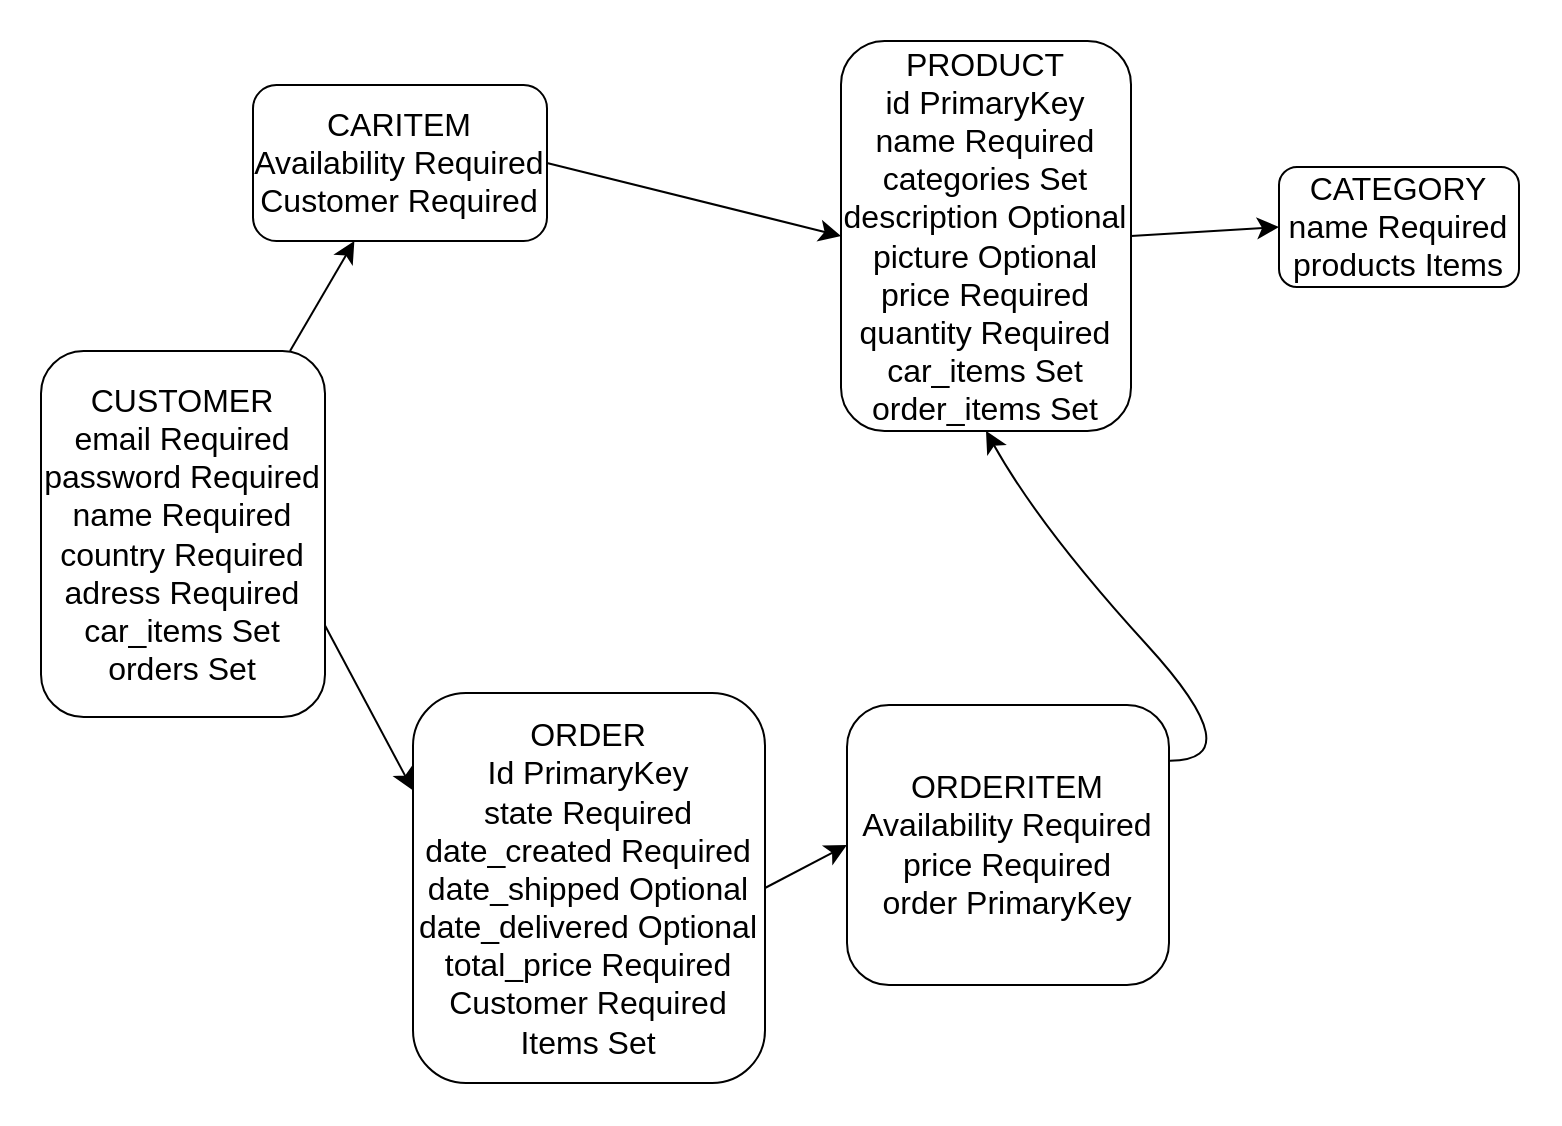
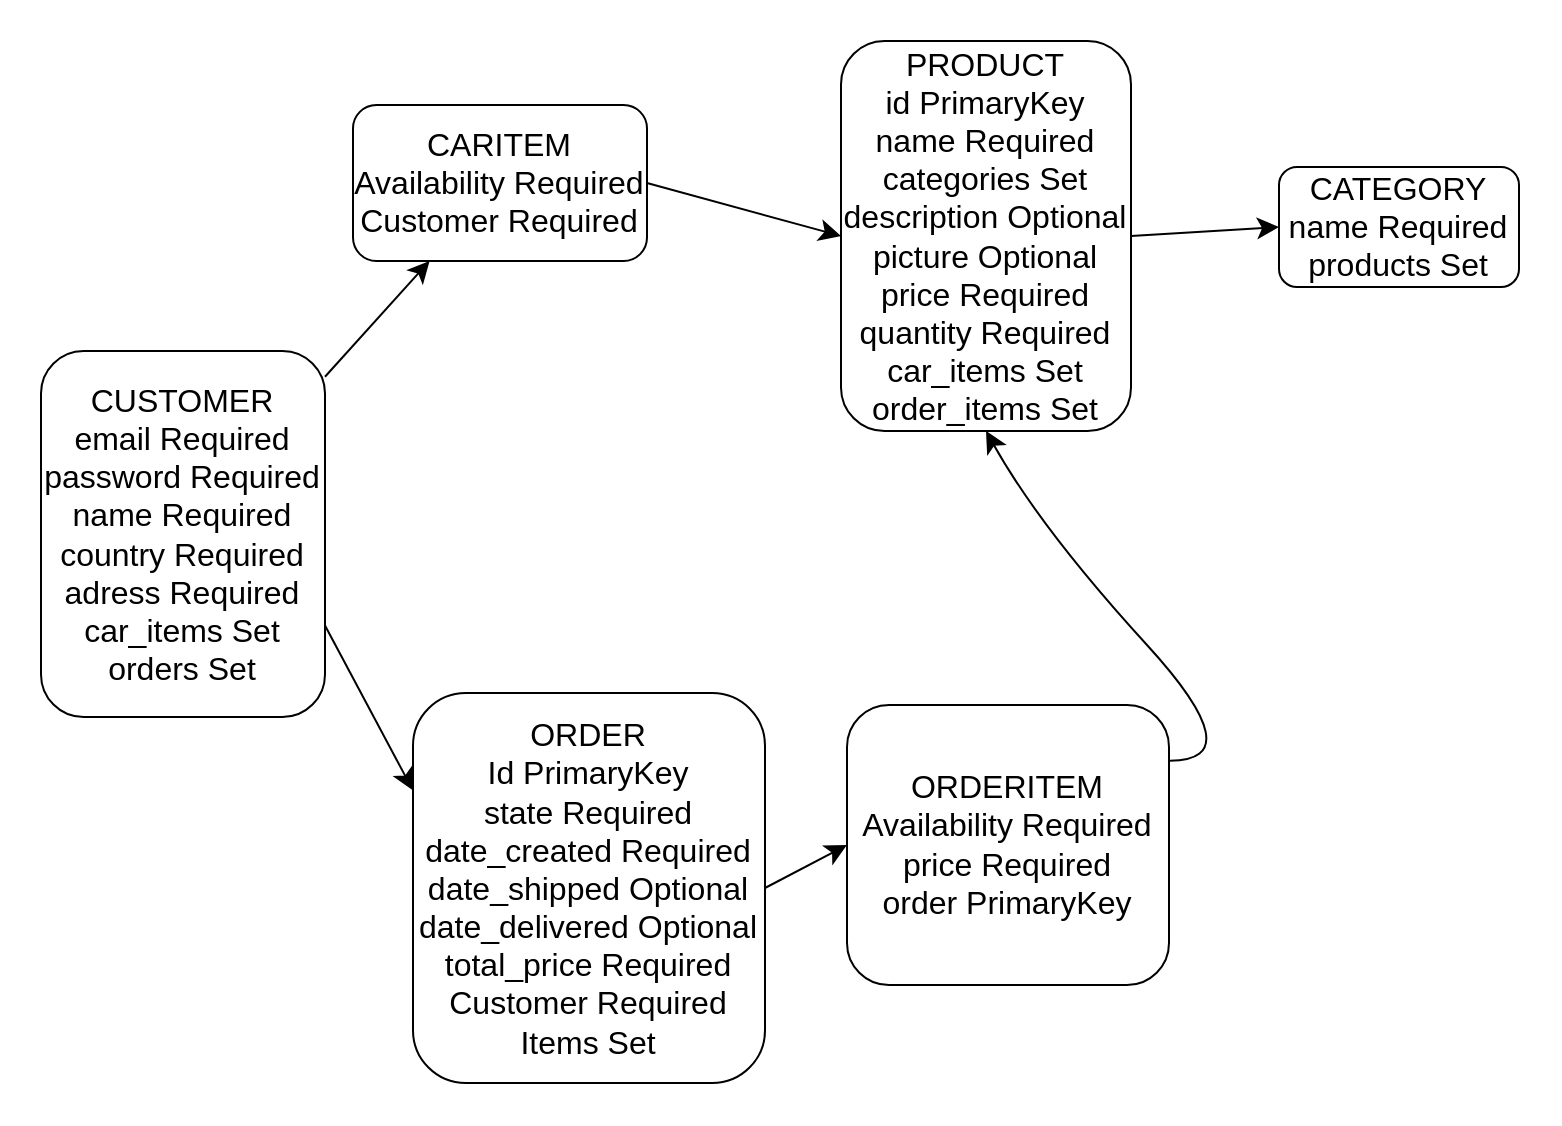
node "CARITEM Availability Required Customer Required": moved (400, 163) -> (500, 183)
node "CATEGORY name Required products Items": label "CATEGORY name Required products Items" -> "CATEGORY name Required products Set"
